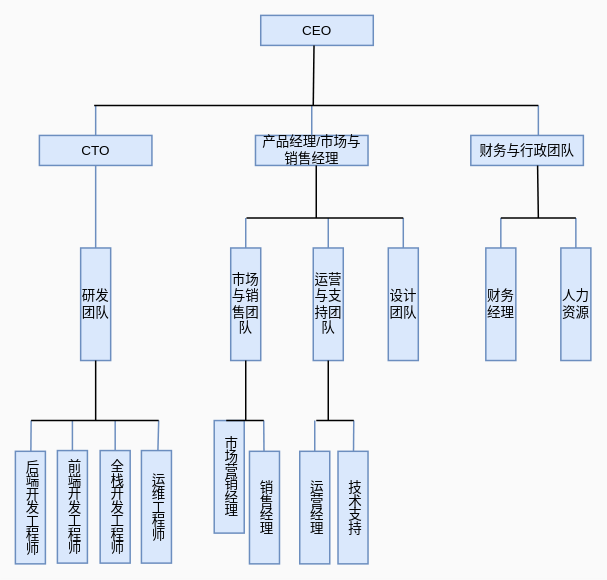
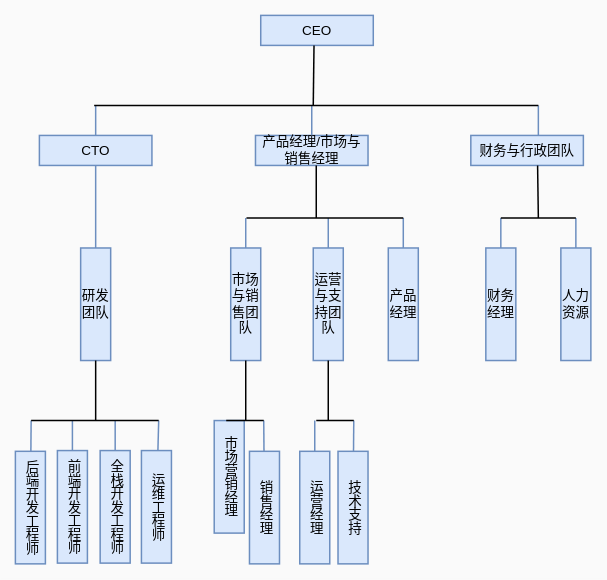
node "设计团队": label "设计团队" -> "产品经理"
